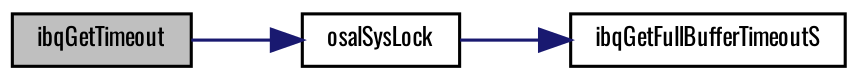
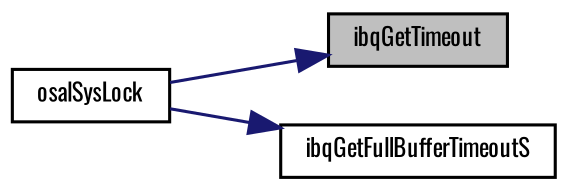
edge "ibqGetTimeout" -> "osalSysLock": reversed
